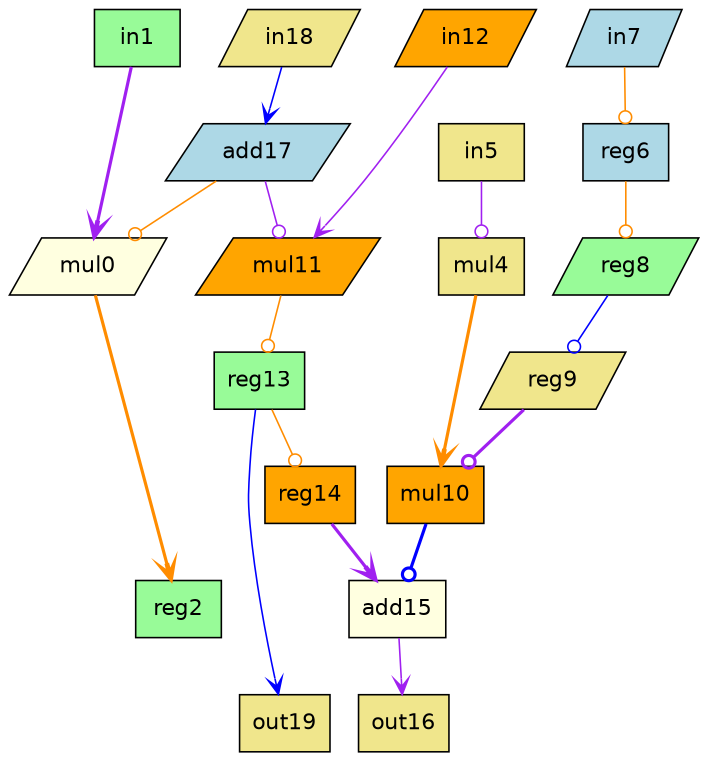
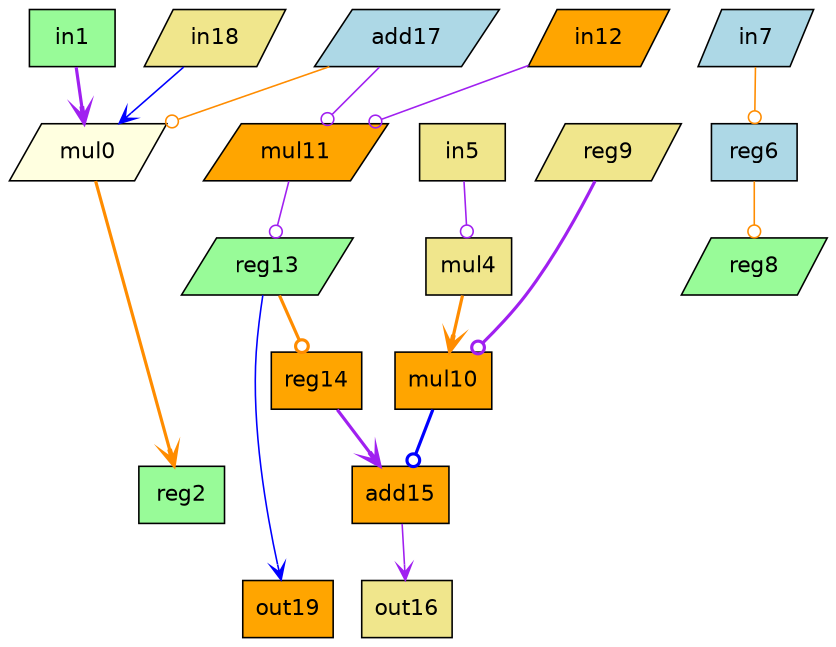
edge "in18" -> "add17": now "in18" -> "mul0"
edge "in12" -> "mul11": arrowhead vee -> odot
edge "mul11" -> "reg13": color darkorange -> purple
edge "reg8" -> "reg9": removed
node "reg13": shape box -> parallelogram
edge "reg13" -> "reg14": style solid -> bold
node "add15": fillcolor lightyellow -> orange
node "out19": fillcolor khaki -> orange
